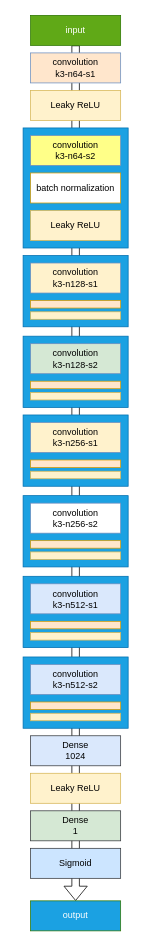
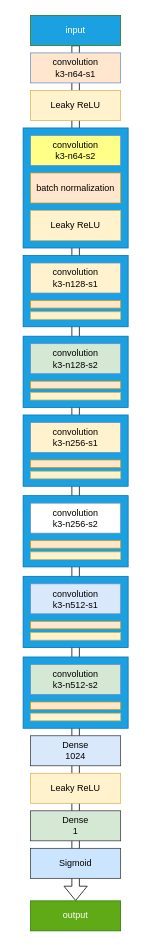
node "input": fillcolor #60a917 -> #1ba1e2
node "batch normalization": fillcolor #ffffff -> #ffe6cc
node "convolution k3-n512-s2": fillcolor #dae8fc -> #d5e8d4
node "output": fillcolor #1ba1e2 -> #60a917
